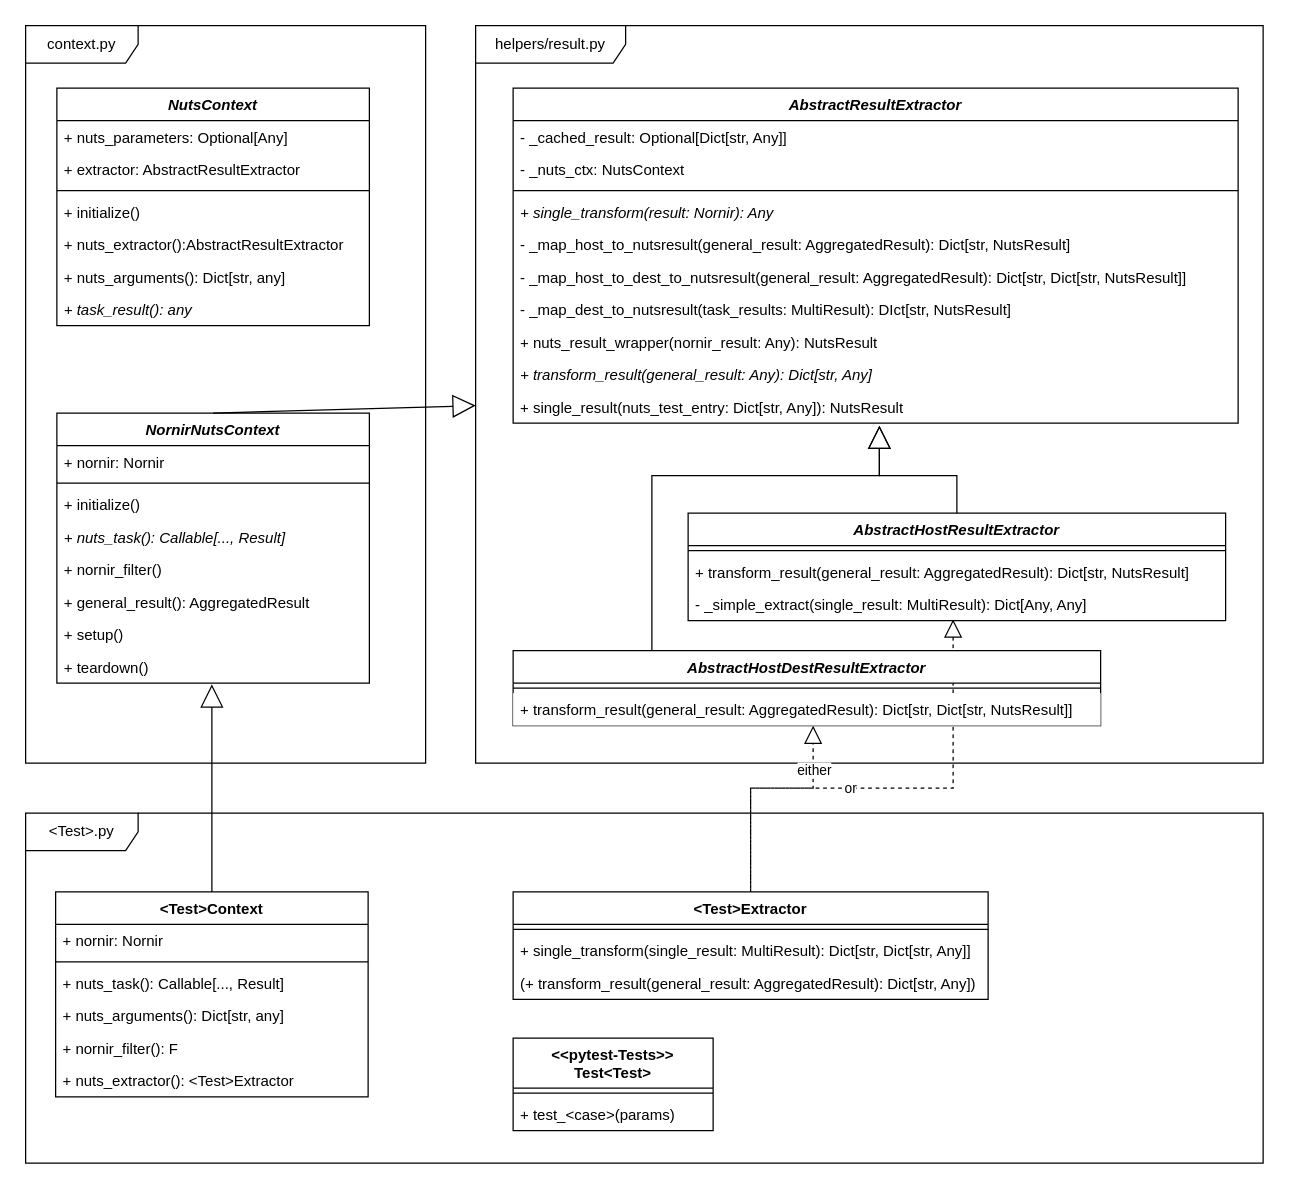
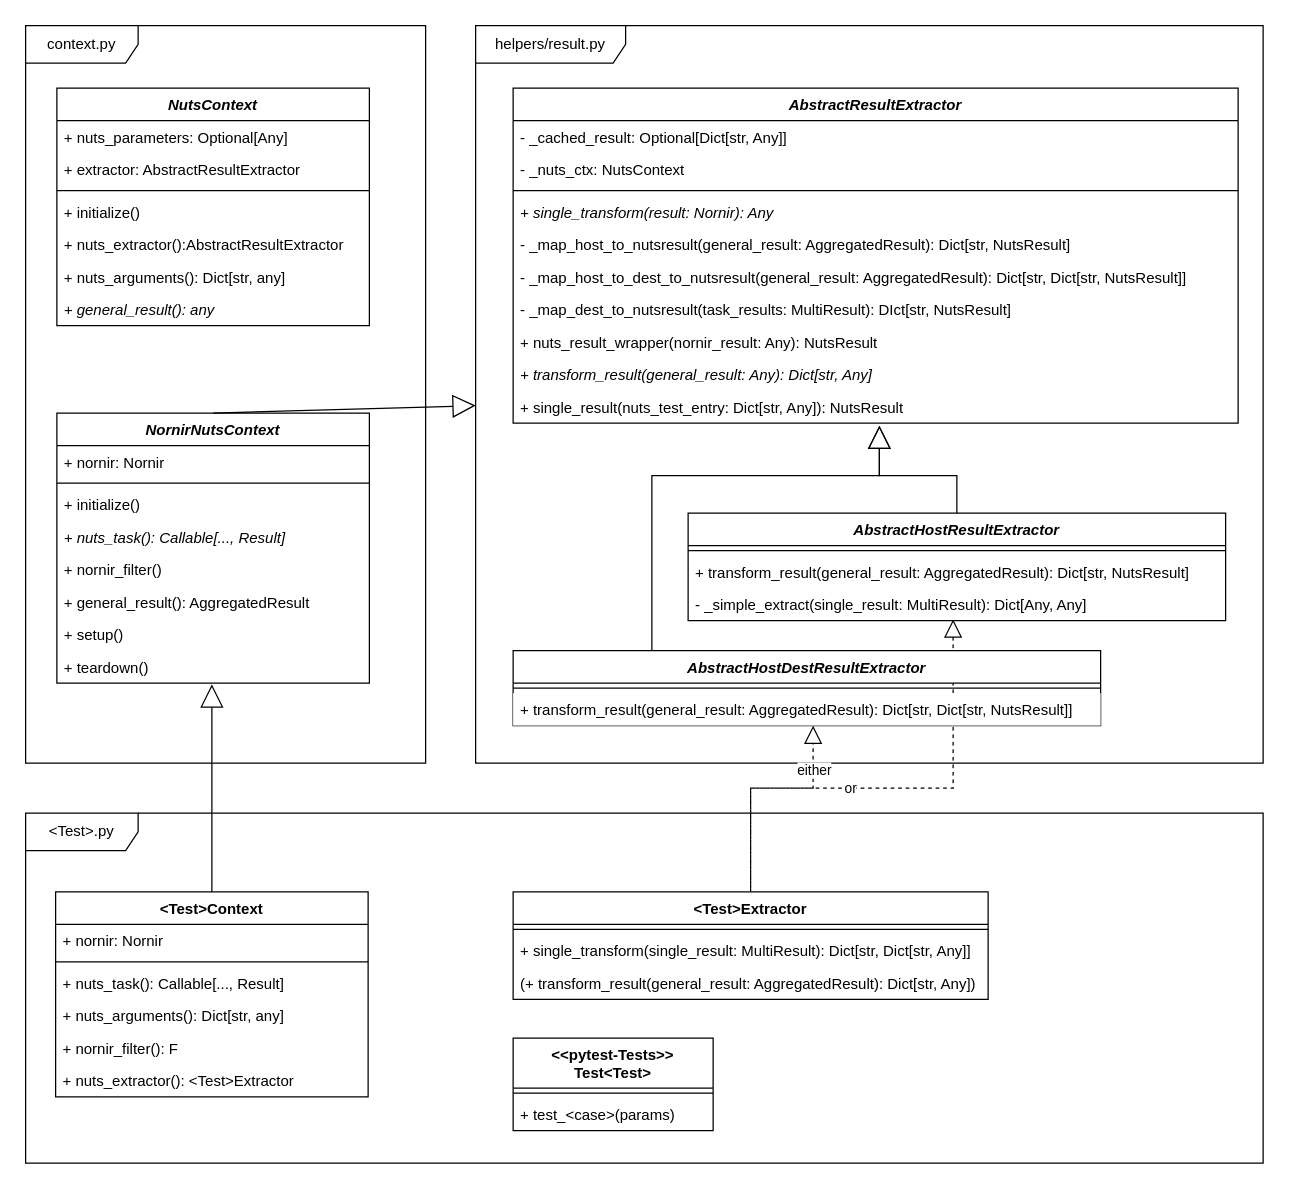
node "+ task_result(): any": label "+ task_result(): any" -> "+ general_result(): any"
